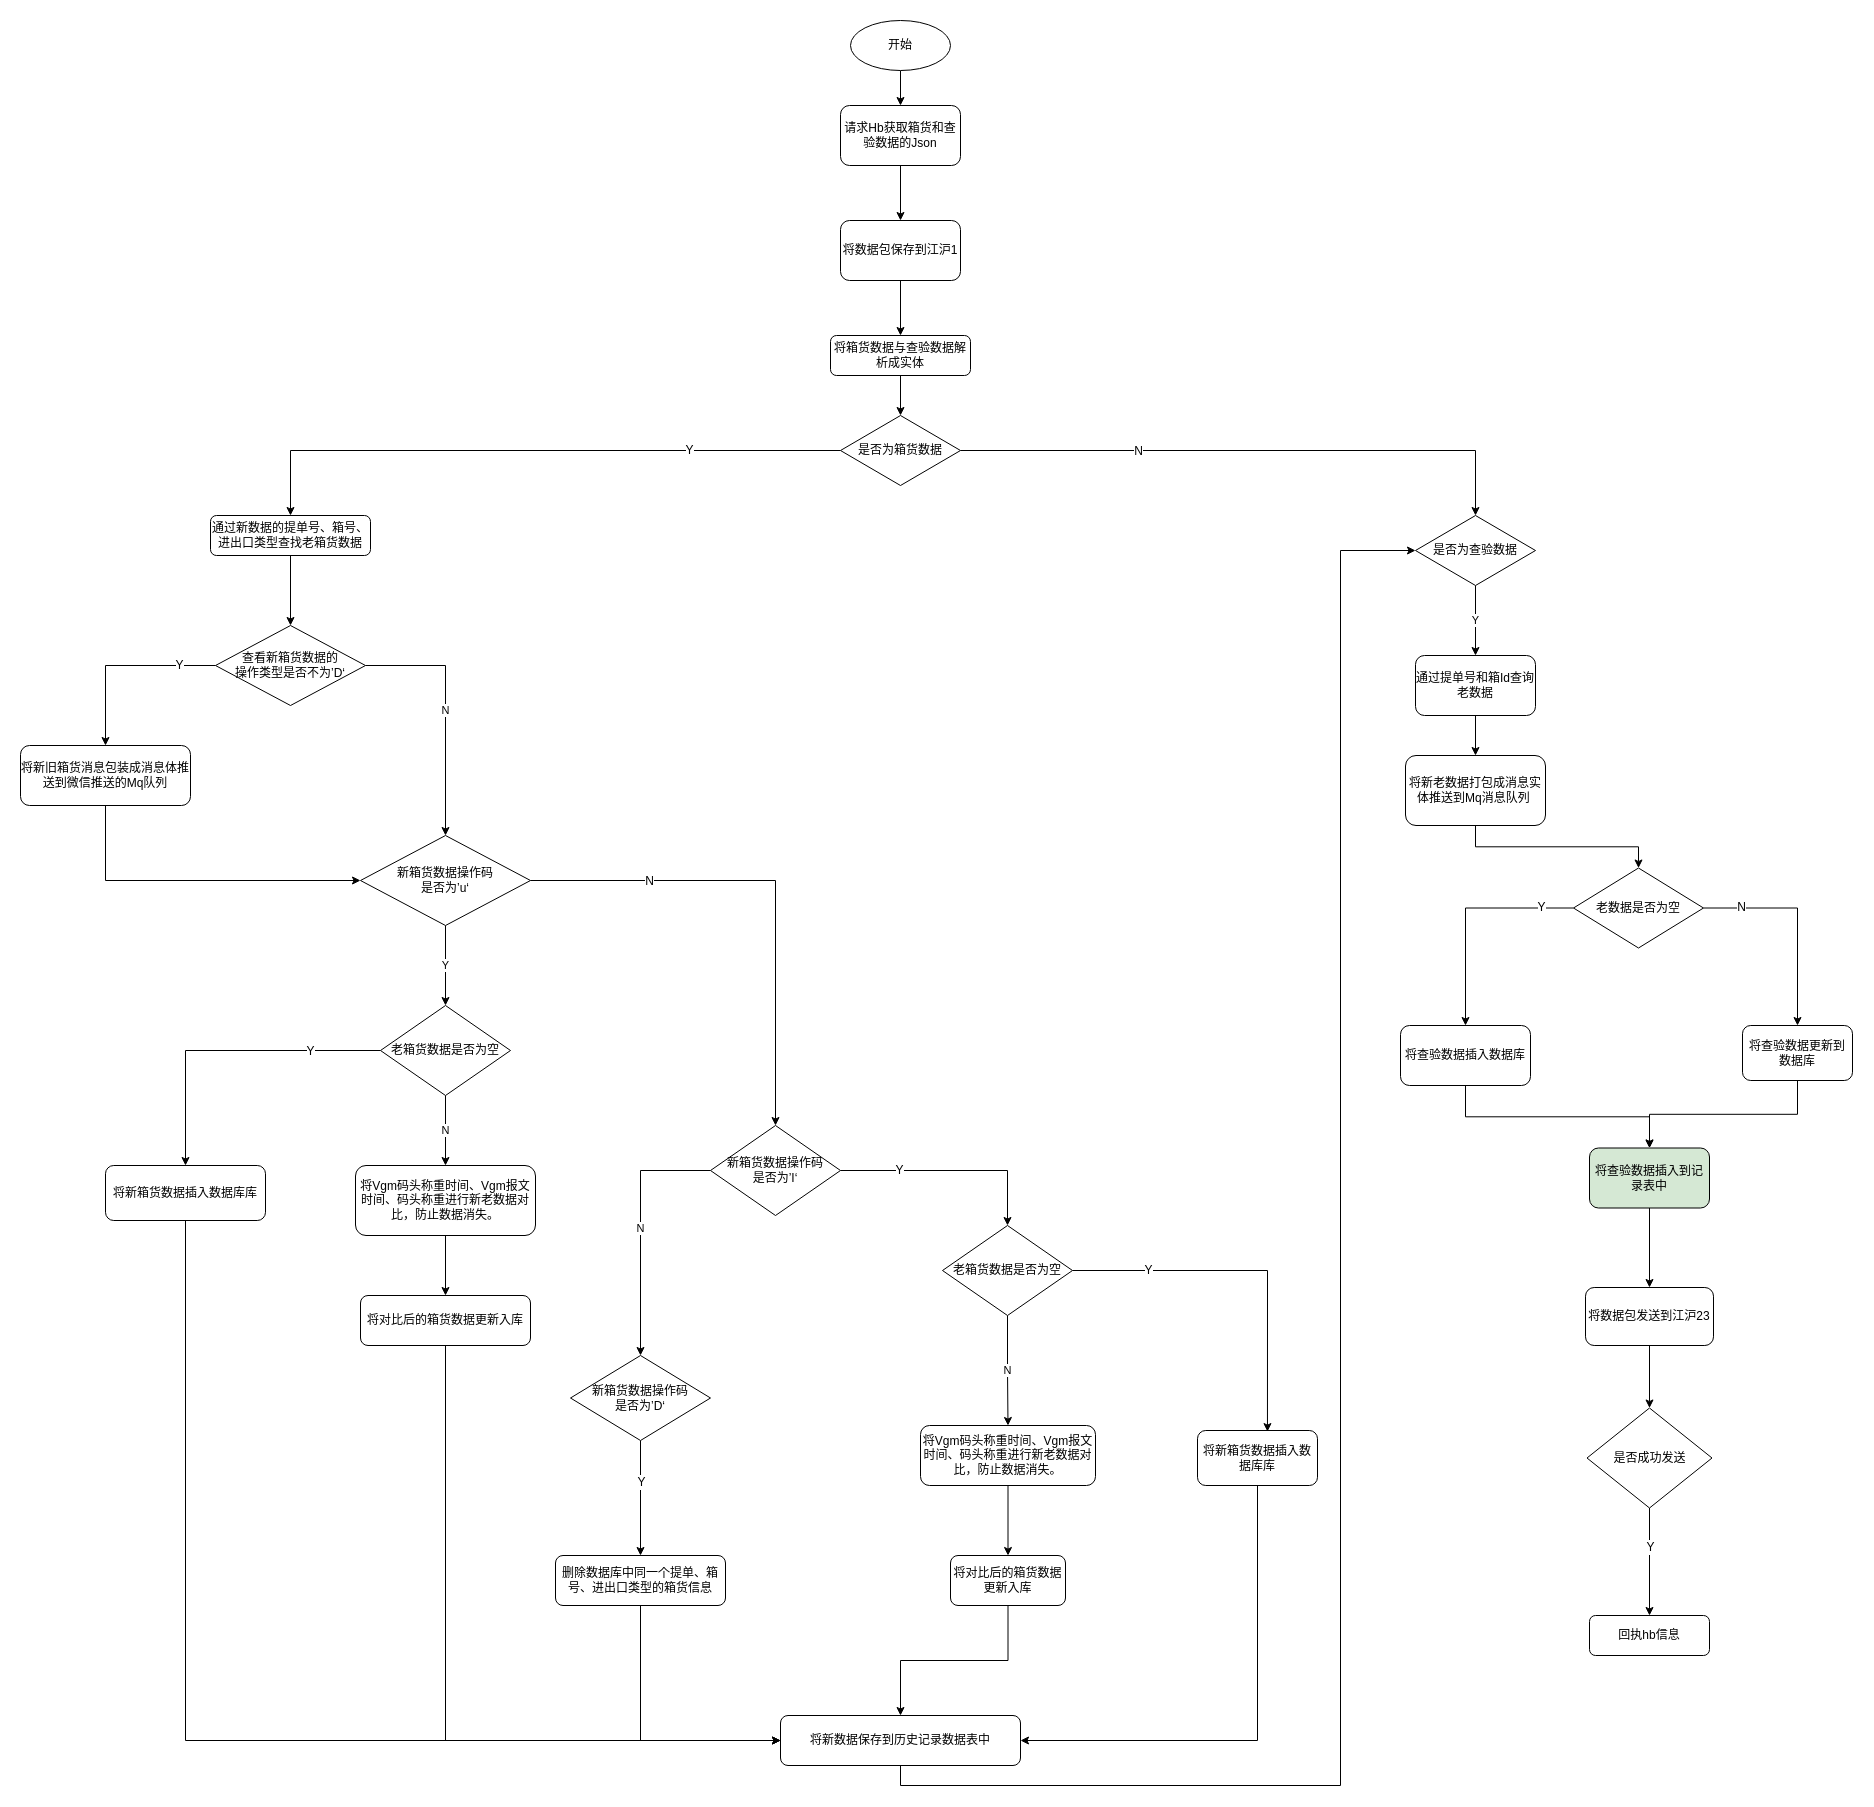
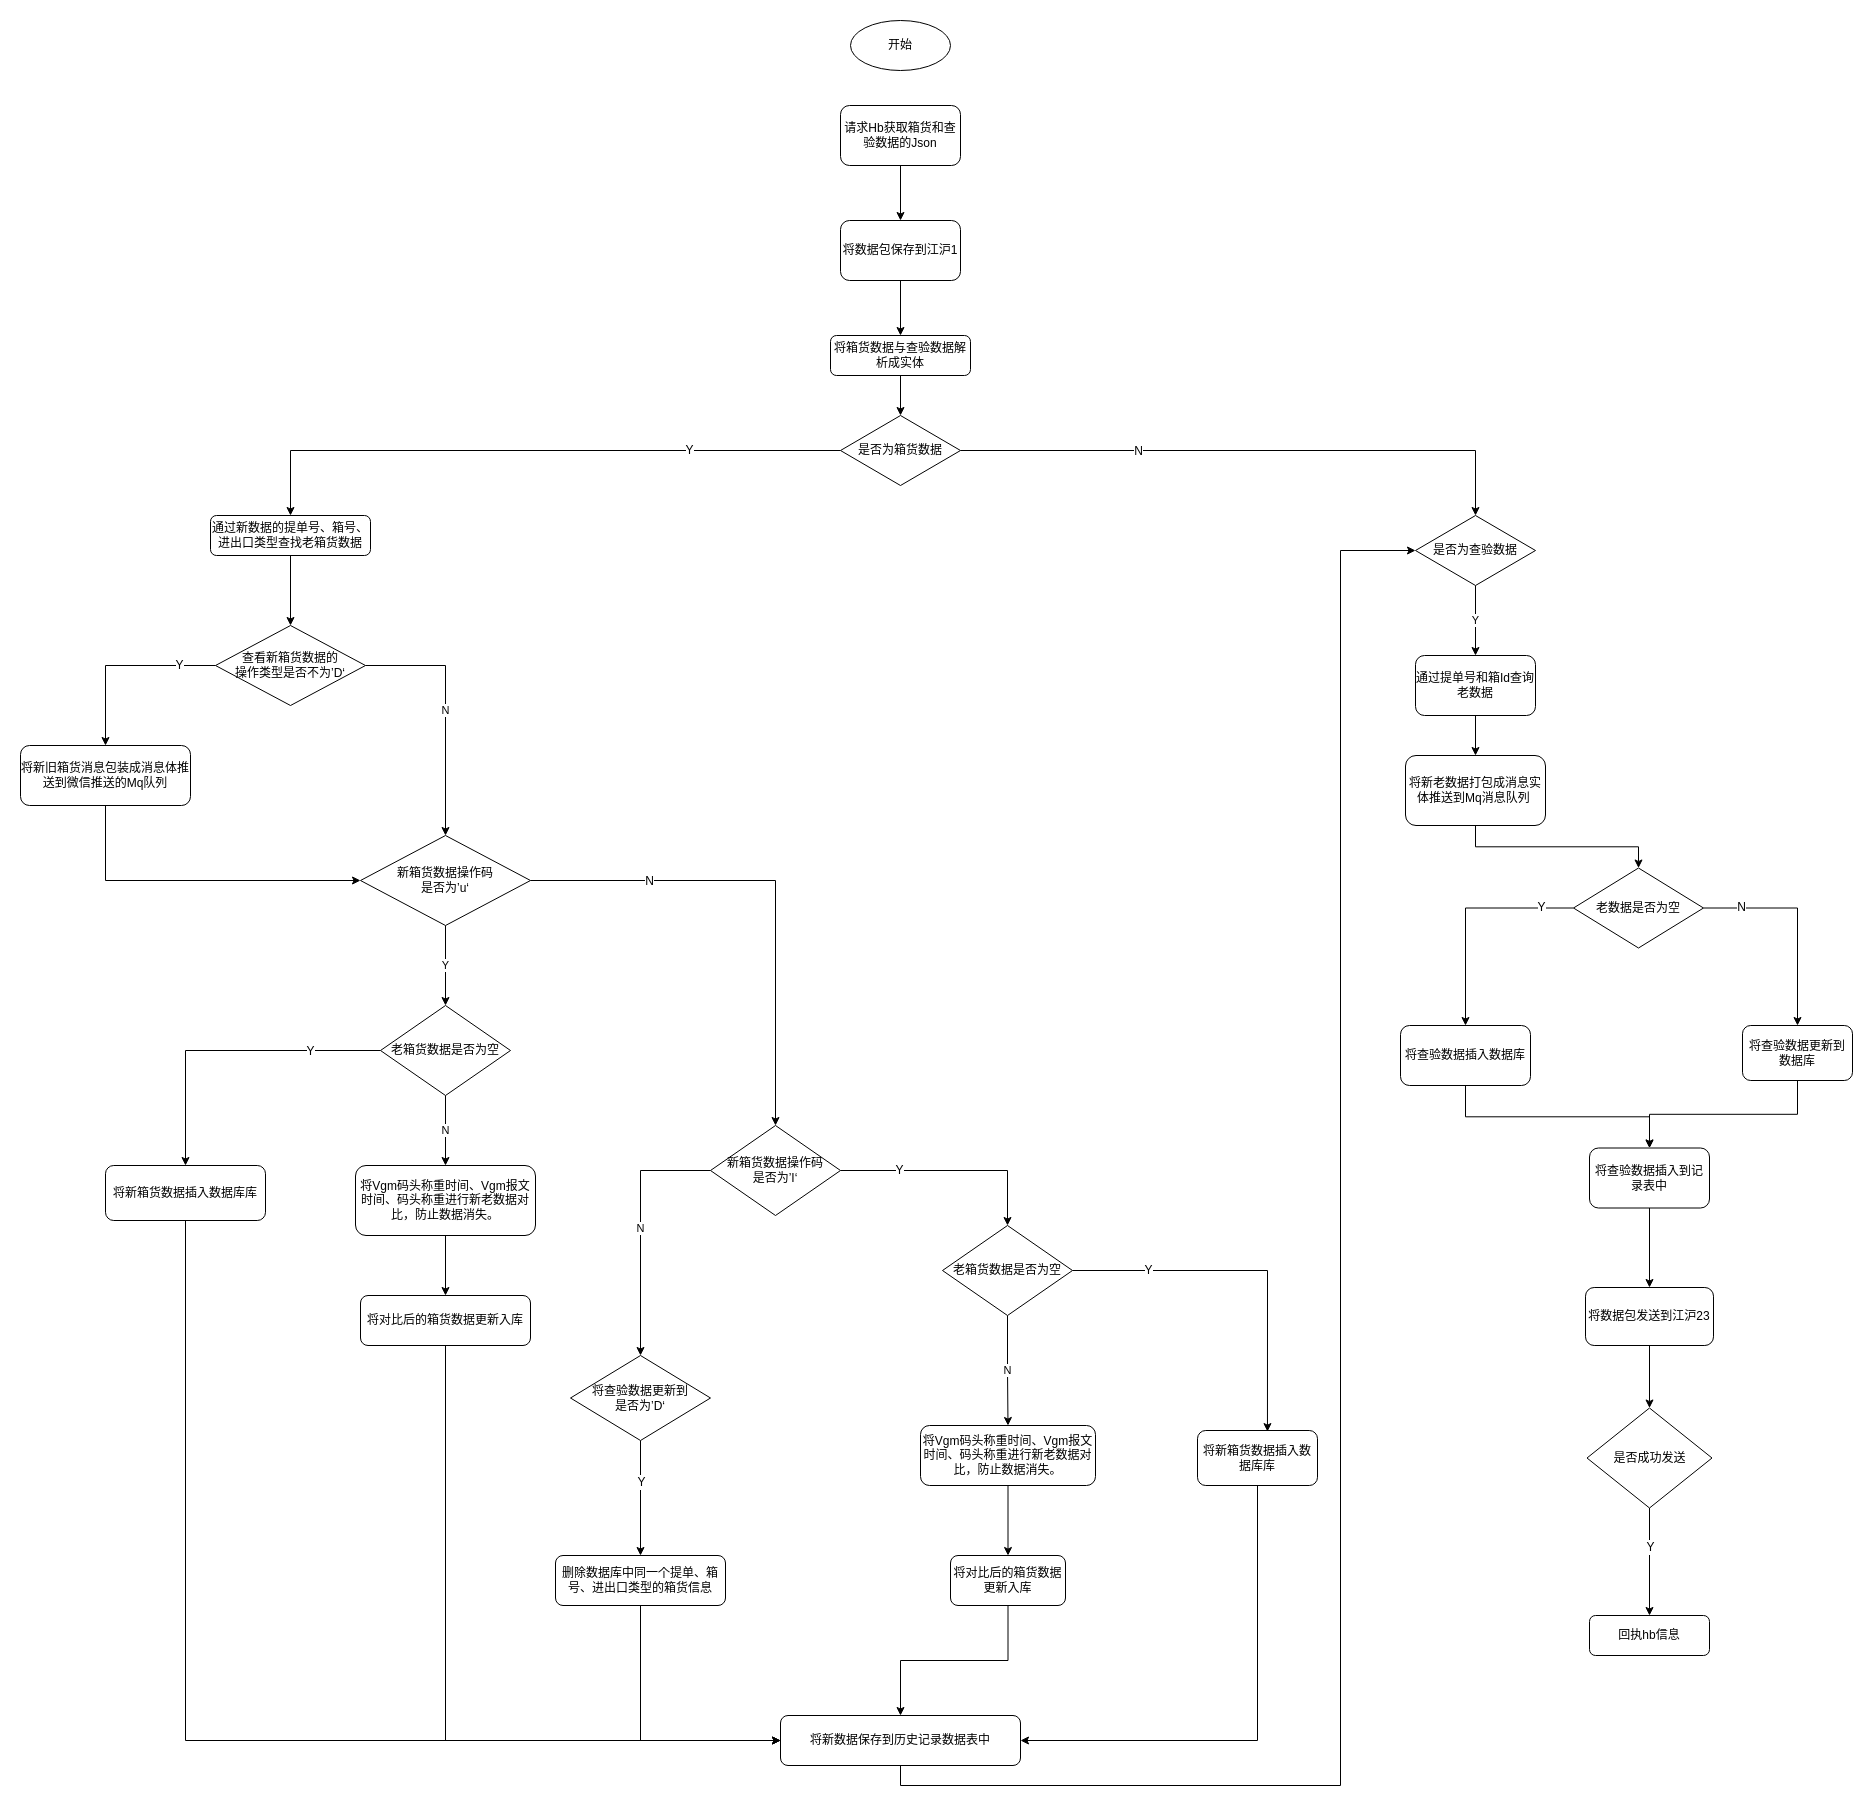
edge "开始" -> "请求Hb获取箱货和查验数据的Json": removed
node "将查验数据插入到记录表中": fillcolor #d5e8d4 -> #ffffff
node "新箱货数据操作码 是否为’D‘": label "新箱货数据操作码 是否为’D‘" -> "将查验数据更新到 是否为’D‘"
